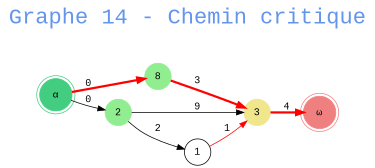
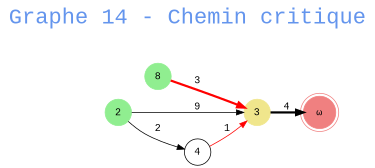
node "α": removed
edge "3" -> "ω": color red -> black
node "1": label "1" -> "4"
